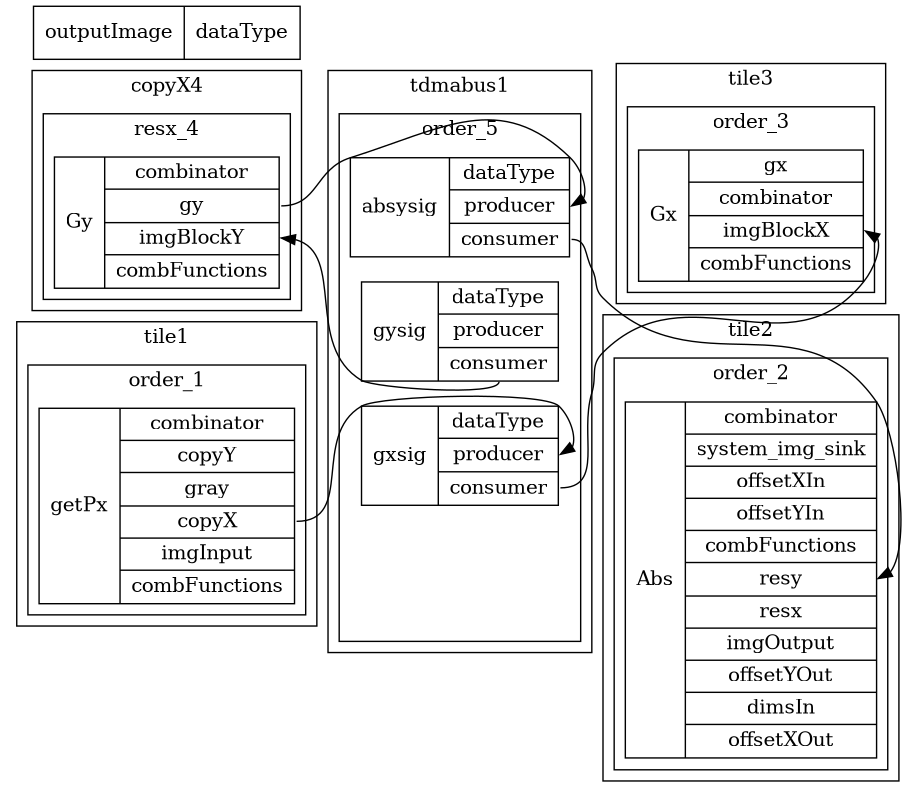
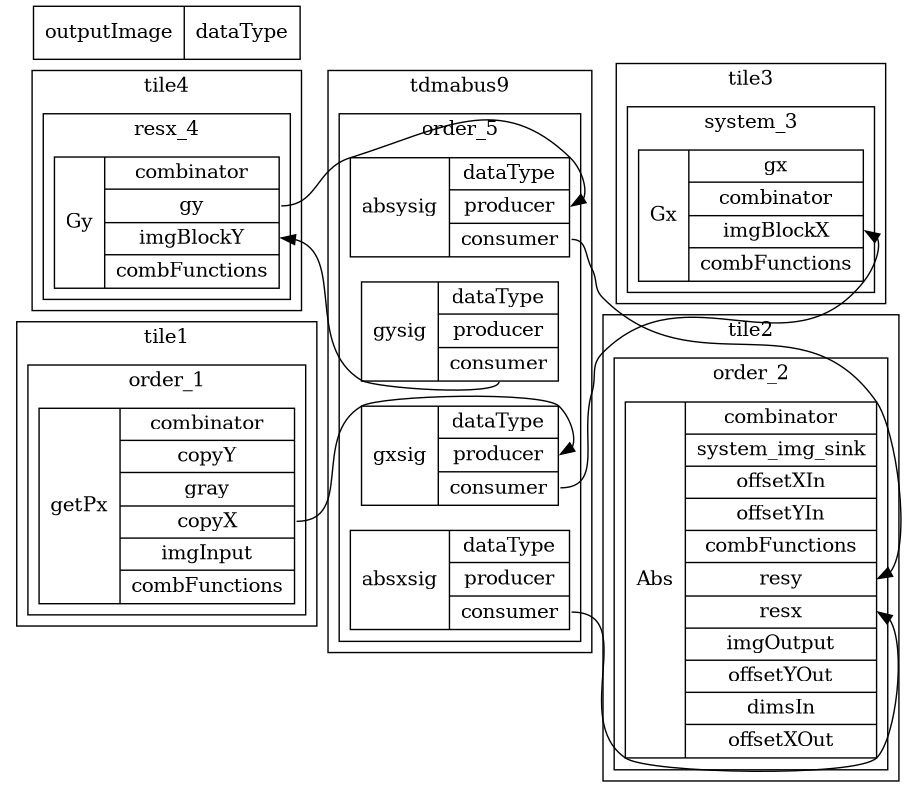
cluster "copyX4": label "copyX4" -> "tile4"
cluster "tdmabus1": label "tdmabus1" -> "tdmabus9"
cluster "order_3": label "order_3" -> "system_3"
node "absxsig": added
